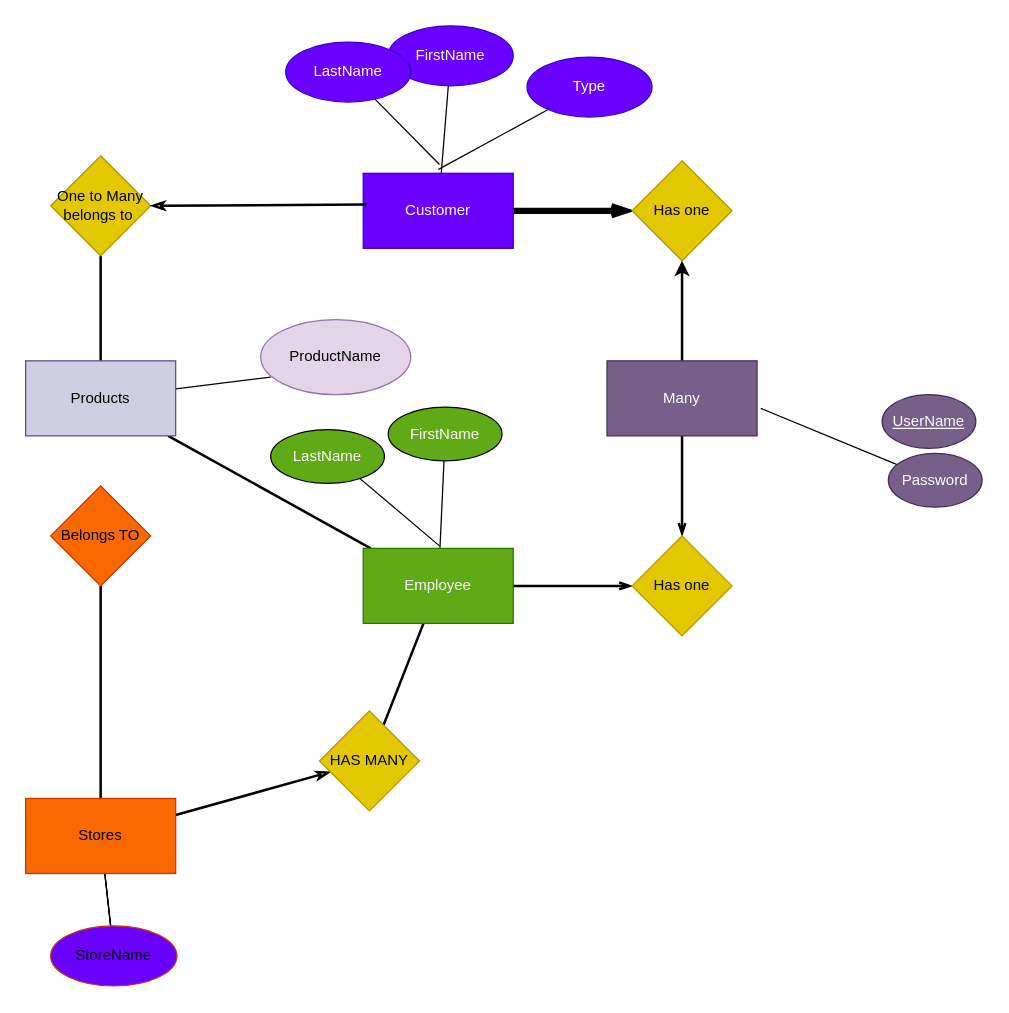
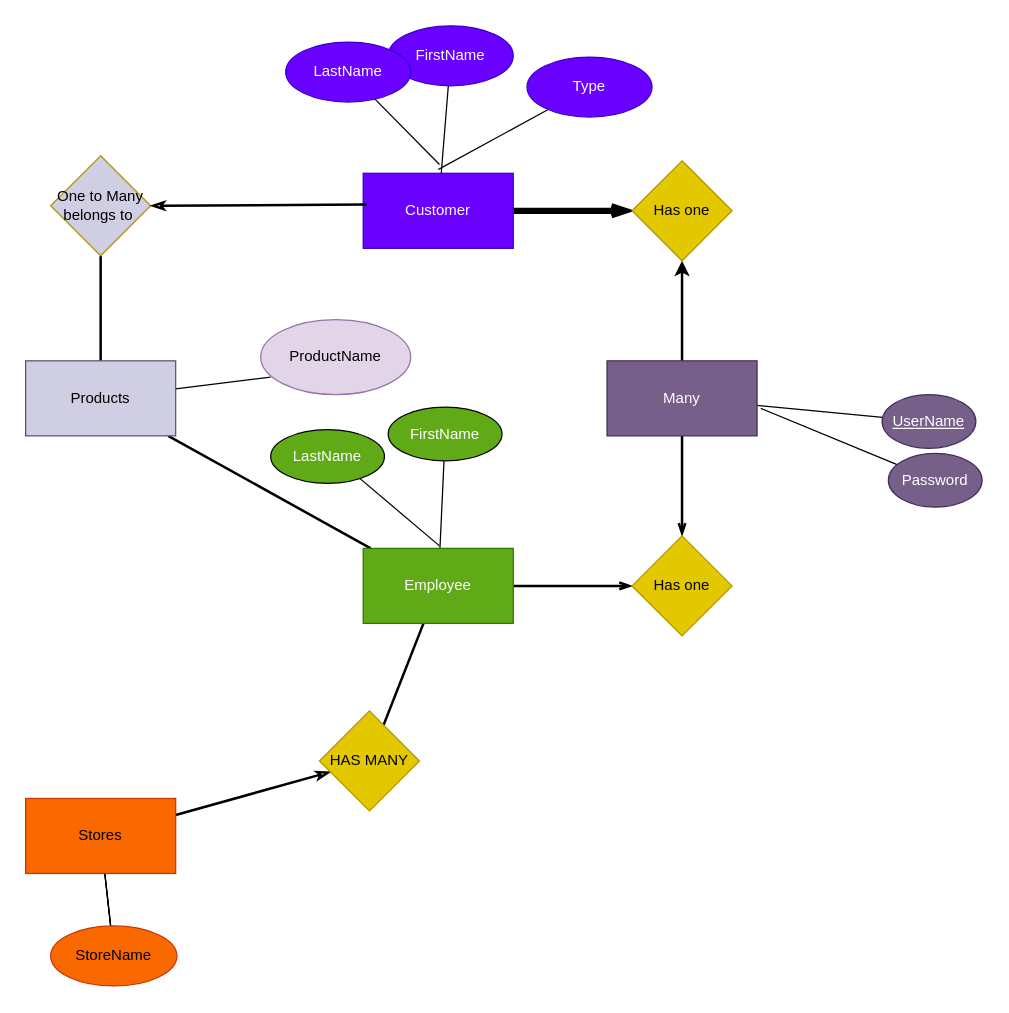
node "One to Many belongs to": fillcolor #e3c800 -> #d0cee2
edge "Many" -- "UserName": added
node "Belongs TO": removed
edge "Belongs TO" -- "Stores": removed
node "StoreName": fillcolor #6a00ff -> #fa6800
